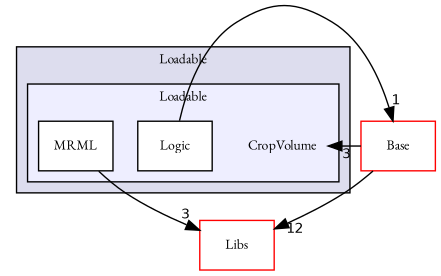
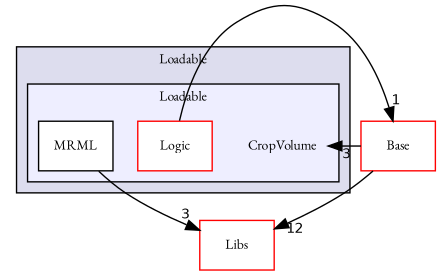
node "Logic": color black -> red
